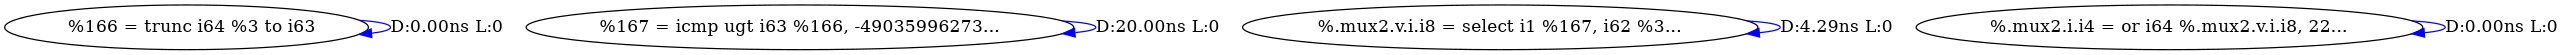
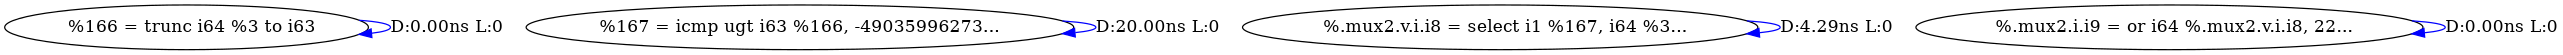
node "%.mux2.v.i.i8 = select i1 %167, i62 %3...": label "%.mux2.v.i.i8 = select i1 %167, i62 %3..." -> "%.mux2.v.i.i8 = select i1 %167, i64 %3..."
node "%.mux2.i.i4 = or i64 %.mux2.v.i.i8, 22...": label "%.mux2.i.i4 = or i64 %.mux2.v.i.i8, 22..." -> "%.mux2.i.i9 = or i64 %.mux2.v.i.i8, 22..."
